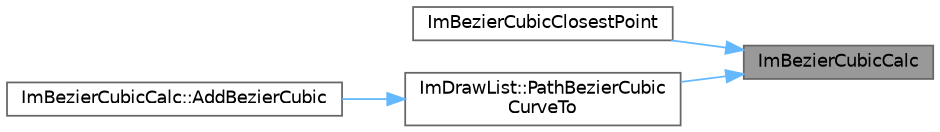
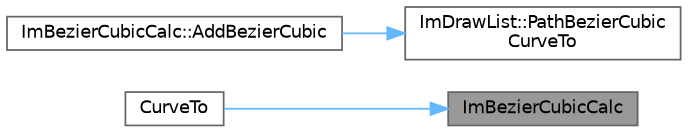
node "ImBezierCubicClosestPoint": label "ImBezierCubicClosestPoint" -> "CurveTo"
edge "ImDrawList::PathBezierCubic CurveTo" -> "ImBezierCubicCalc": removed
